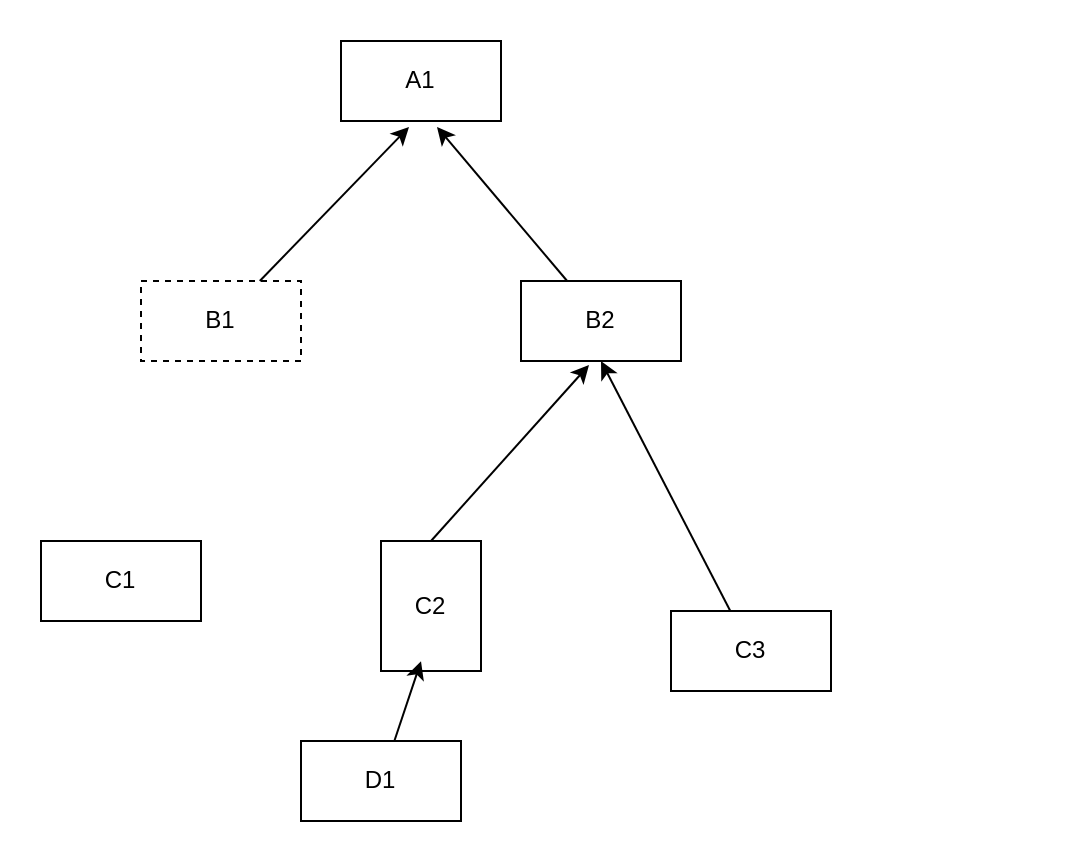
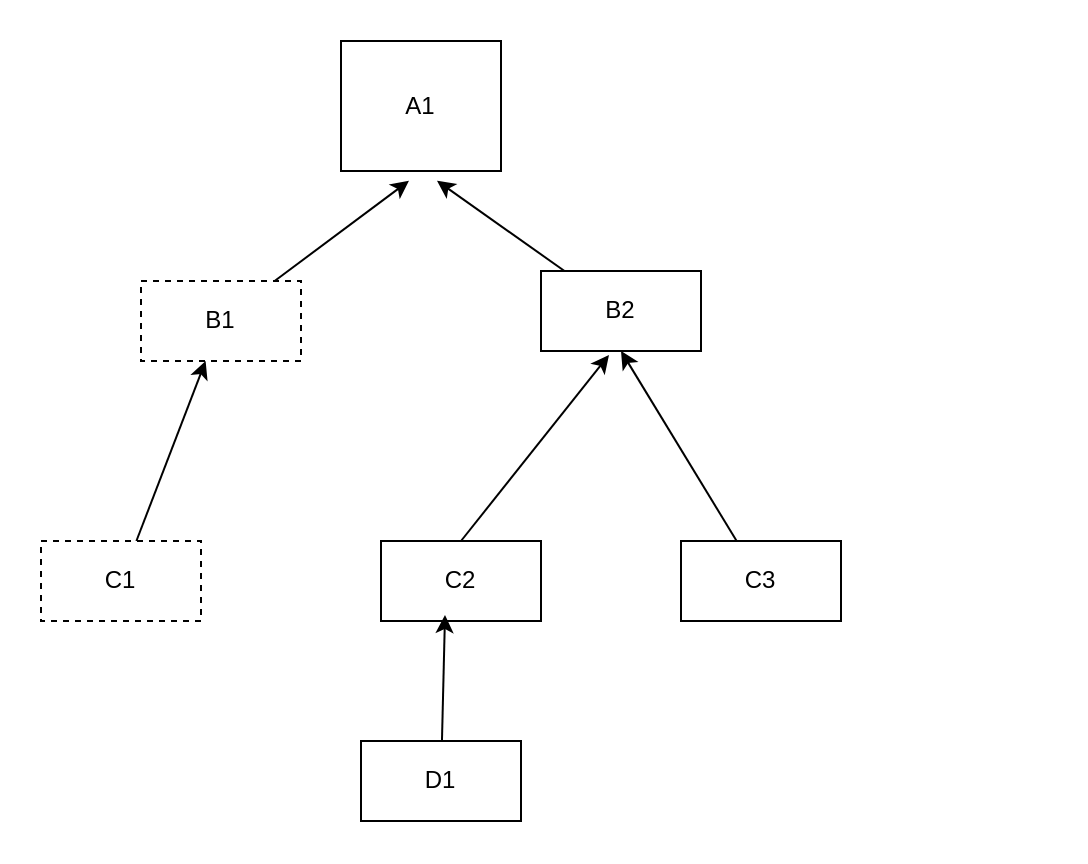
node "A1": size 160x80 -> 160x130
node "B2": moved (601, 321) -> (621, 311)
edge "C1" -> "B1": added
node "C1": style solid -> dashed
node "C2": size 100x130 -> 160x80
node "C3": moved (751, 651) -> (761, 581)
node "D1": moved (381, 781) -> (441, 781)
